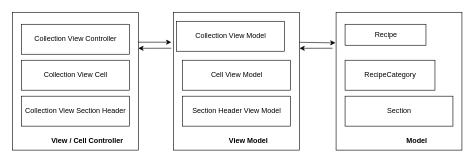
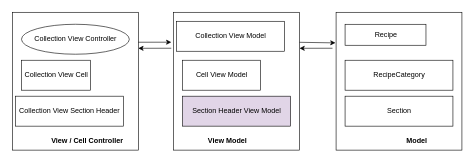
node "Collection View Controller": shape rectangle -> ellipse
node "Collection View Cell": size 108x30 -> 69x30
node "Cell View Model": size 108x30 -> 78x30
node "RecipeCategory": size 90x30 -> 108x30
node "Collection View Section Header": moved (75, 111) -> (69, 111)
node "Section Header View Model": fillcolor #ffffff -> #e1d5e7
node "View Model": moved (249, 140) -> (228, 140)
